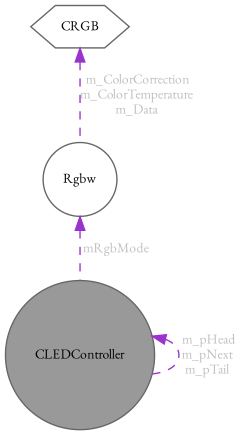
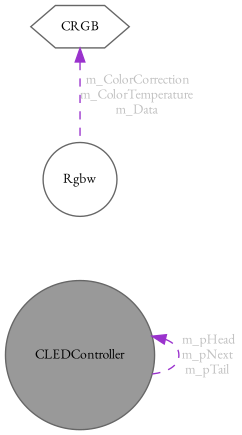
edge "CLEDController" -> "Rgbw": removed, label "mRgbMode"
